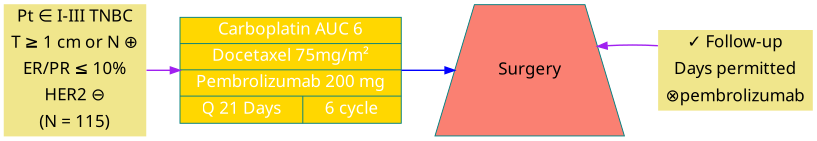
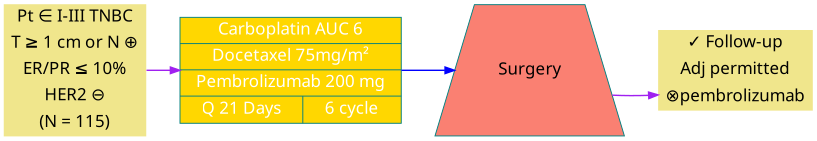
edge "✓ Follow-up" -> "Surgery": reversed
node "✓ Follow-up": text "Days permitted" -> "Adj permitted"
